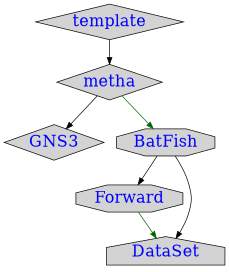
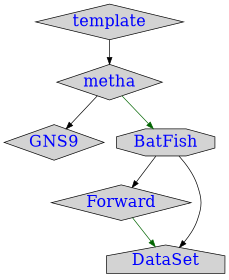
node "GNS3": label "GNS3" -> "GNS9"
node "Forward": shape octagon -> diamond
